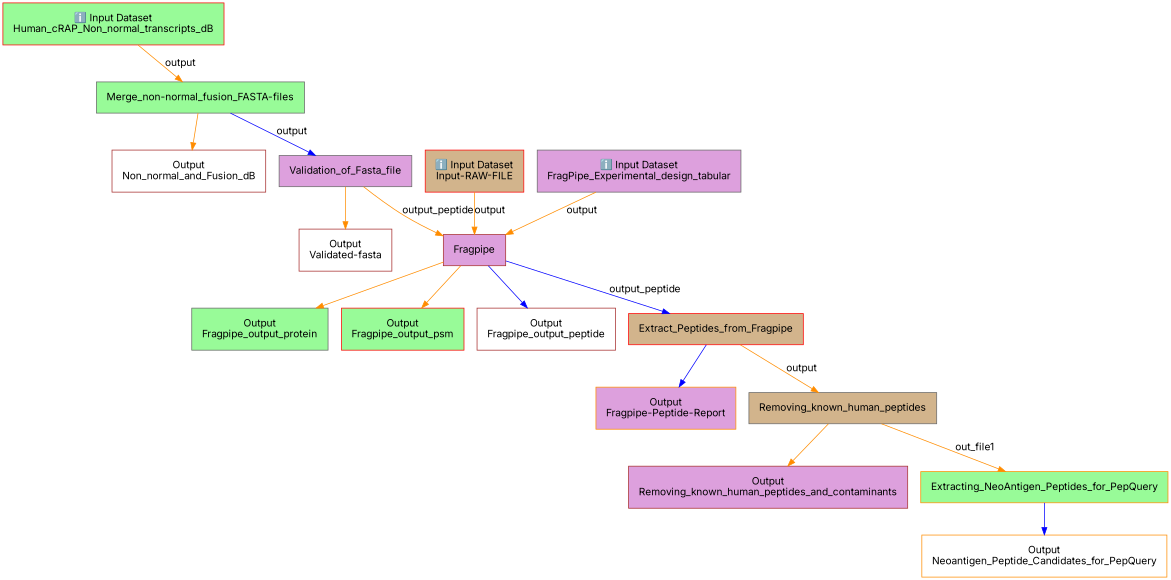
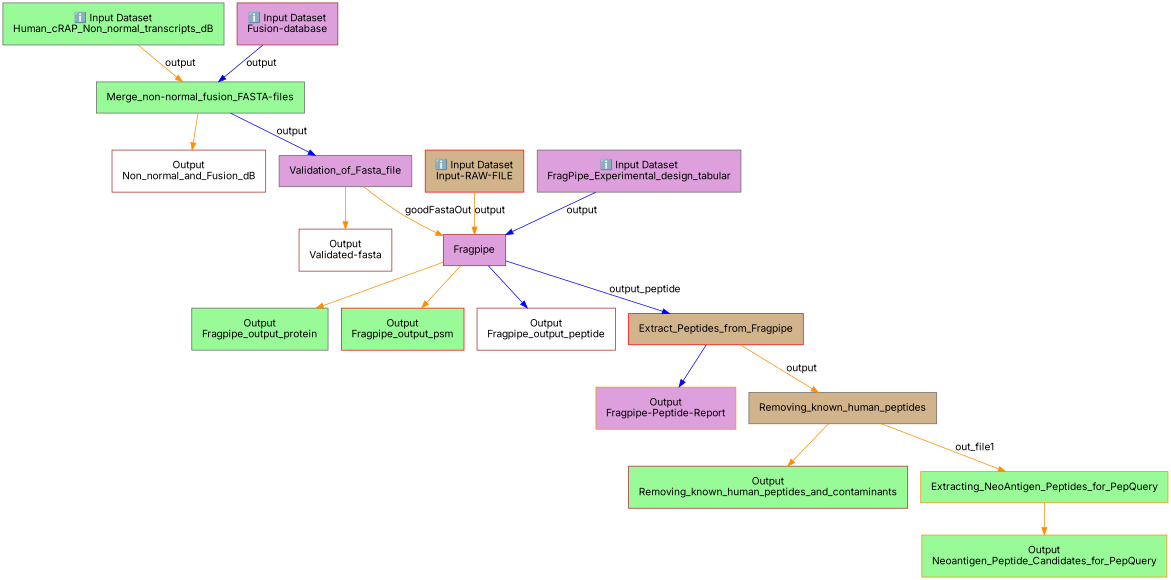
node "ℹ️ Input Dataset Human_cRAP_Non_normal_transcripts_dB": color red -> gray40
node "ℹ️ Input Dataset Fusion-database": added
edge "Validation_of_Fasta_file" -> "Fragpipe": label "output_peptide" -> "goodFastaOut"
edge "ℹ️ Input Dataset FragPipe_Experimental_design_tabular" -> "Fragpipe": color darkorange -> blue
node "Output Removing_known_human_peptides_and_contaminants": fillcolor plum -> palegreen
edge "Extracting_NeoAntigen_Peptides_for_PepQuery" -> "Output Neoantigen_Peptide_Candidates_for_PepQuery": color blue -> darkorange
node "Output Neoantigen_Peptide_Candidates_for_PepQuery": fillcolor white -> palegreen
